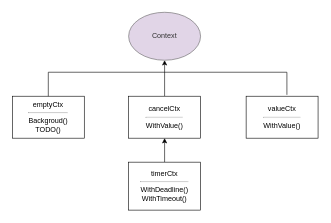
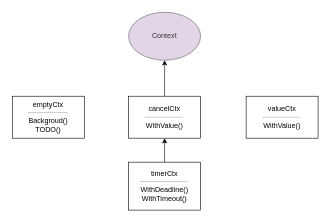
edge "emptyCtxBackgroud() TODO()" -- "valueCtx WithValue()": removed
